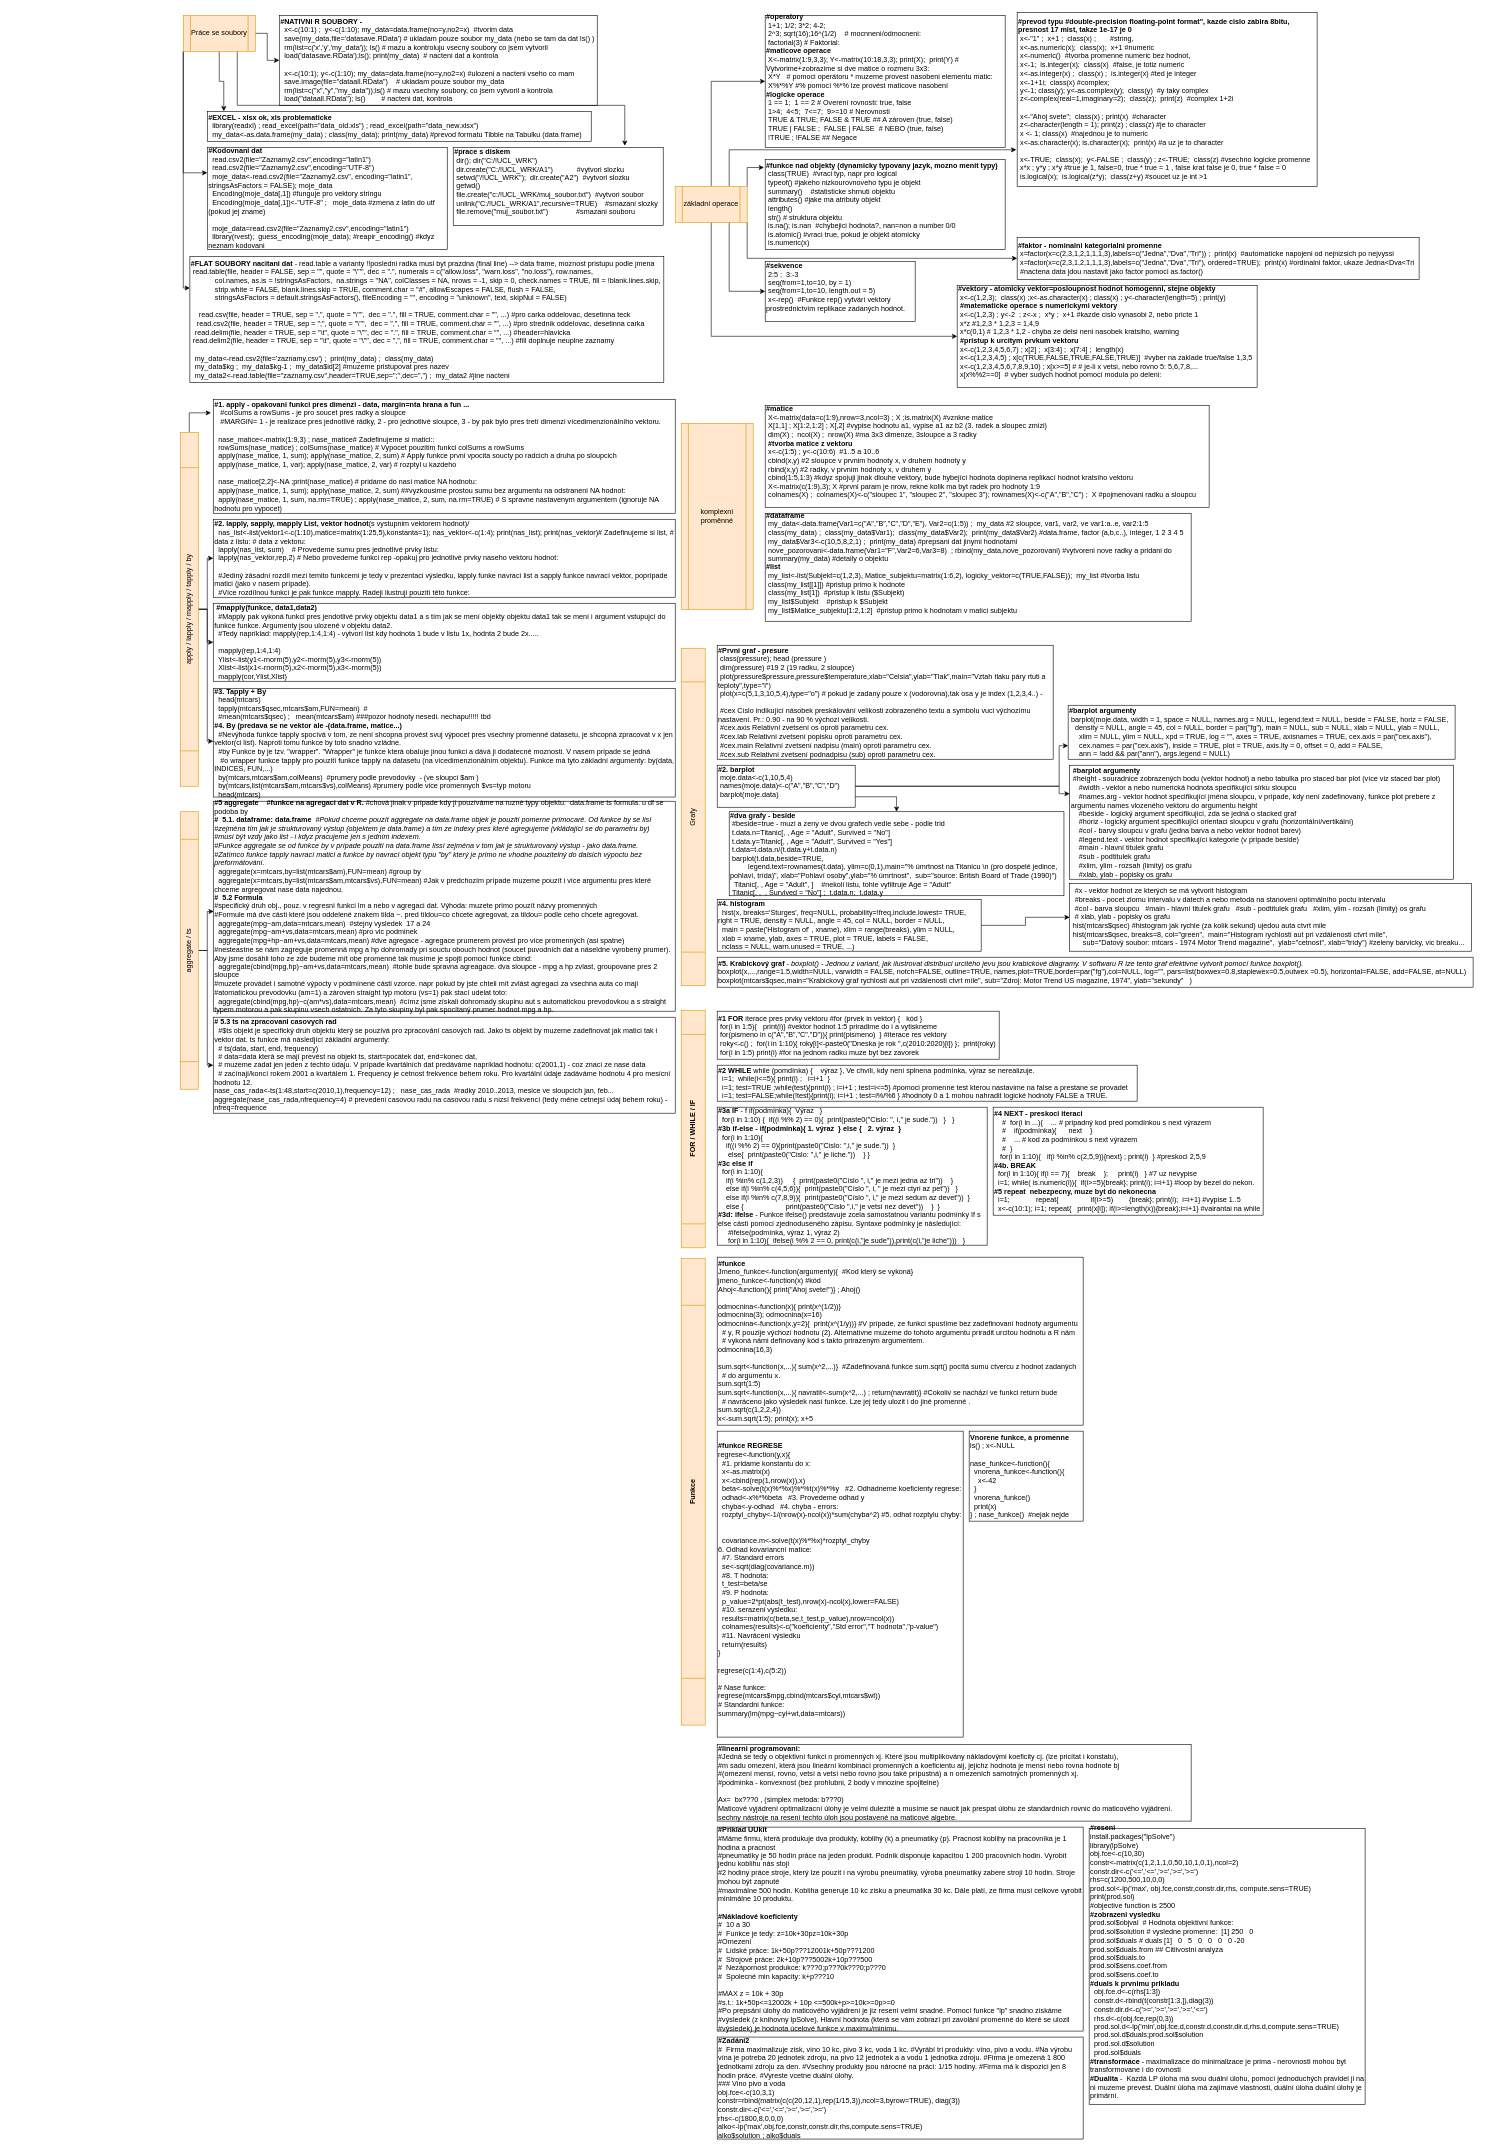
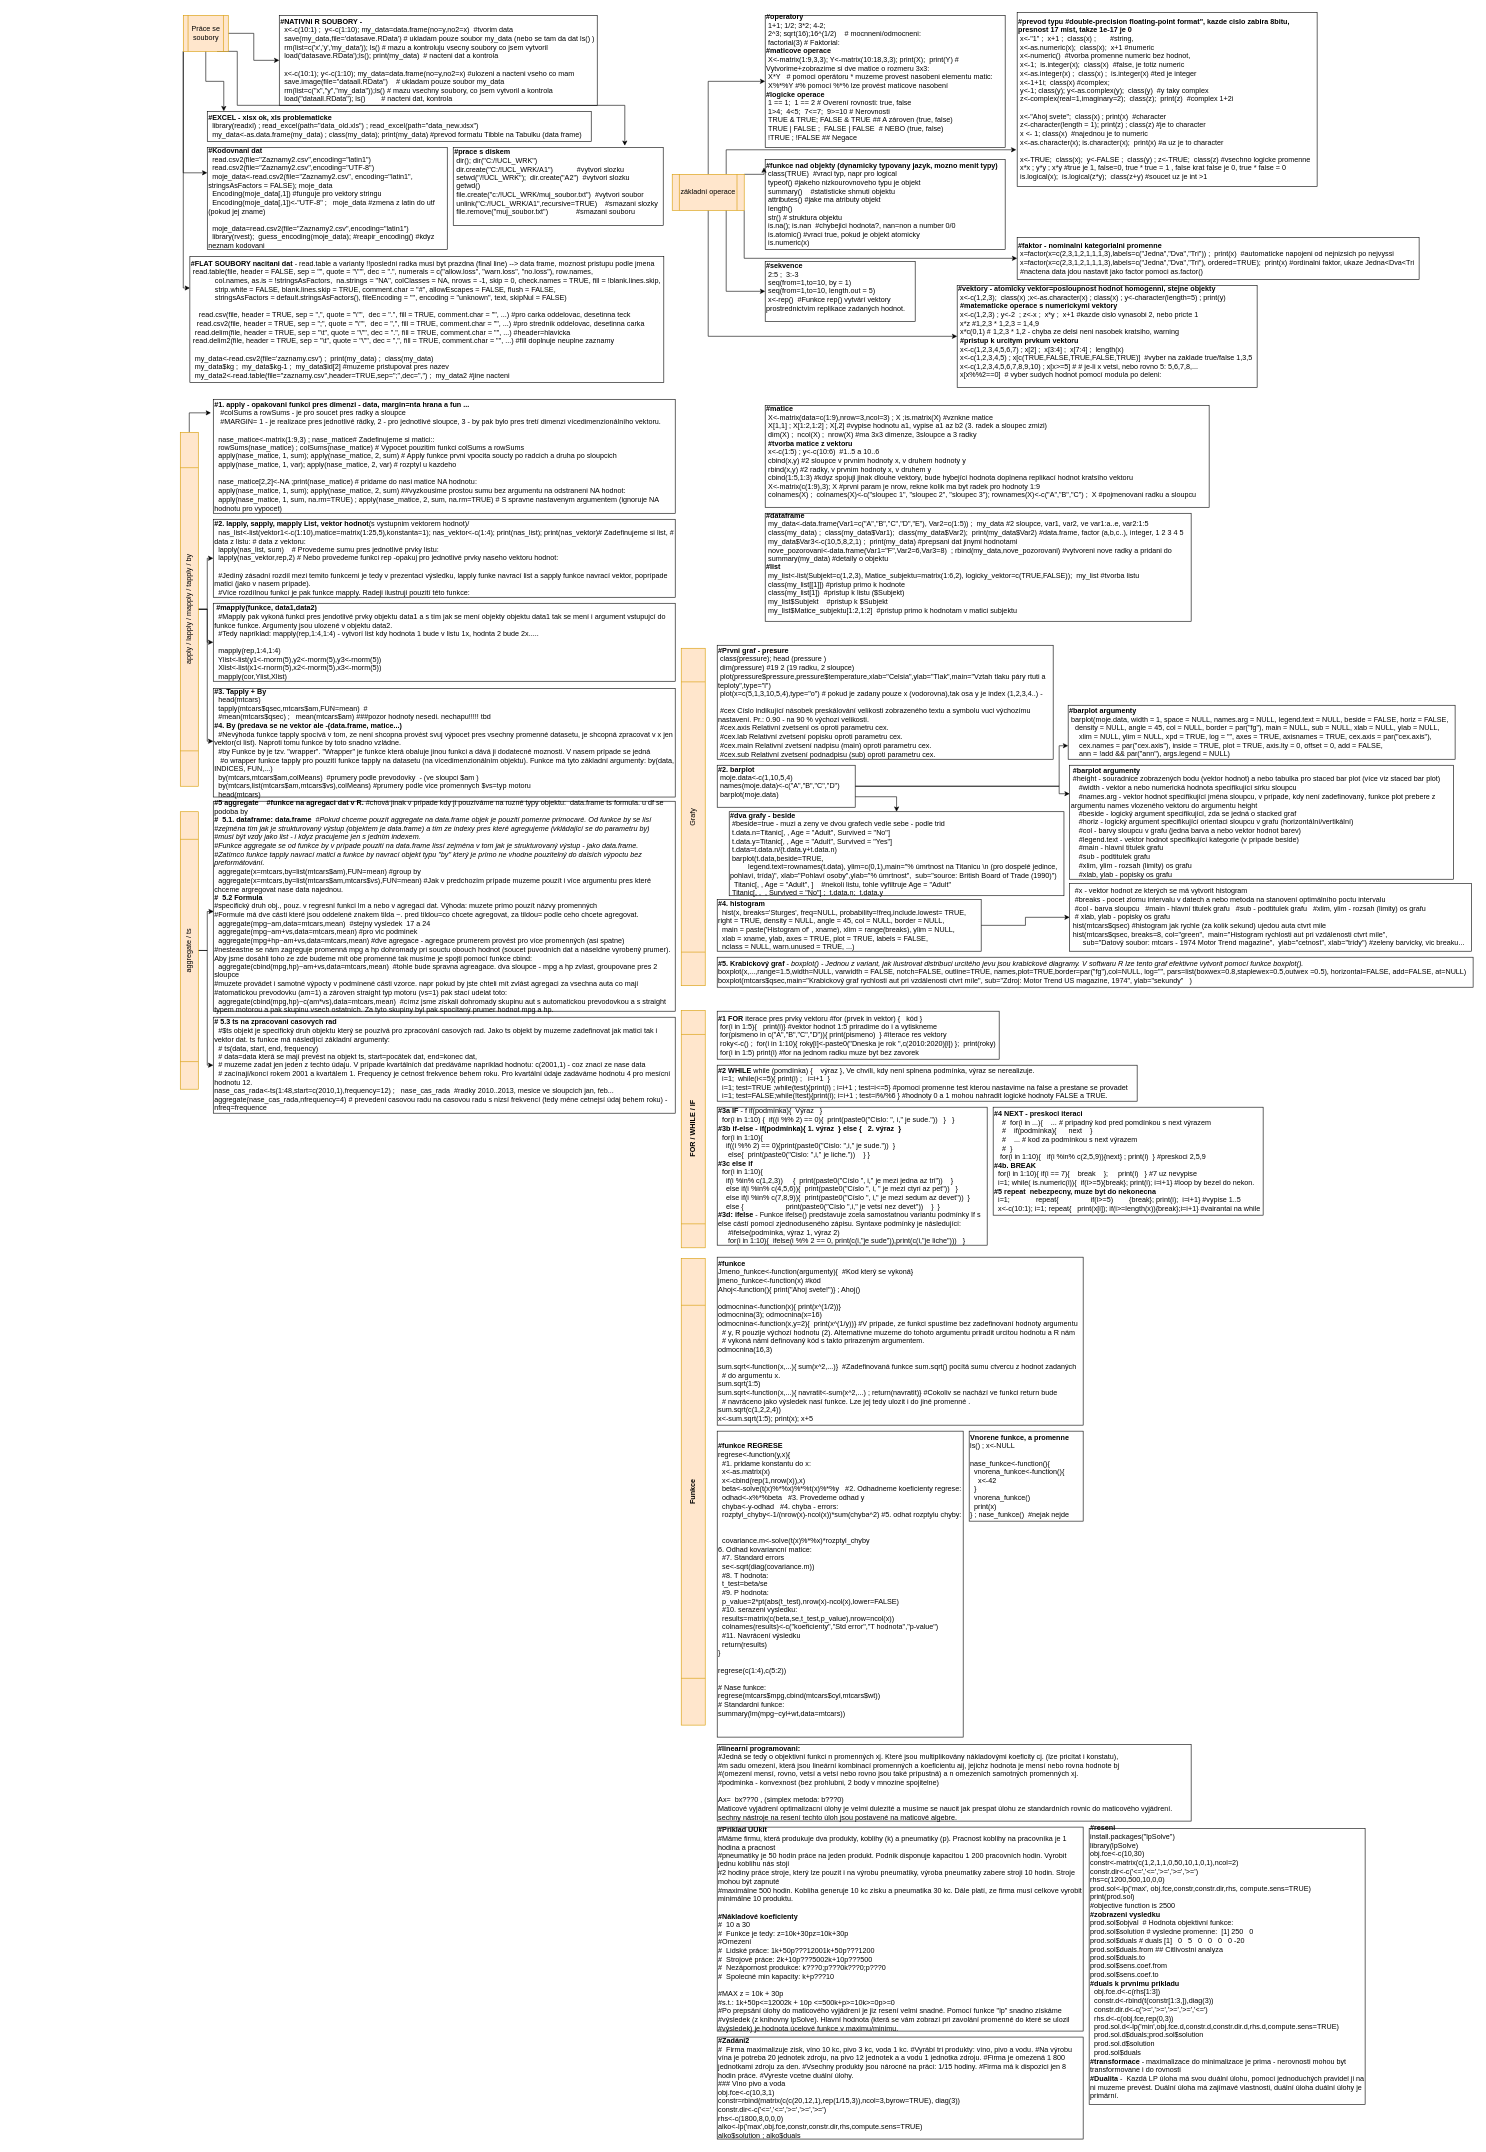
node "Práce se soubory": size 72x36 -> 45x36
node "základní operace": moved (711, 204) -> (708, 192)
node "komplexní proměnné": removed
